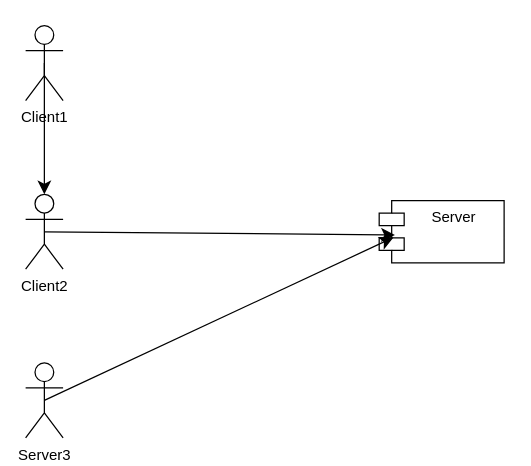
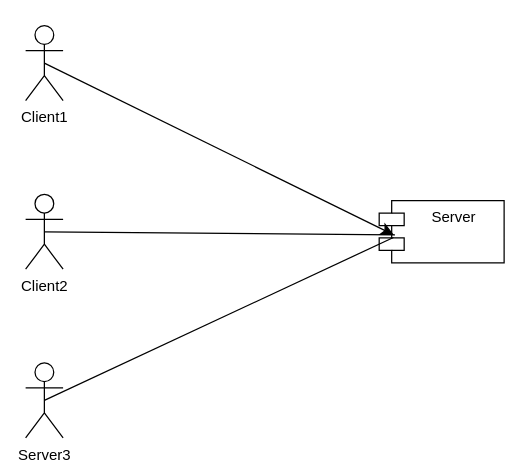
edge "Client1" -> "Client2": now "Client1" -> "Server"
edge "Client2" -> "Server": arrowhead classic -> none
edge "Server3" -> "Server": arrowhead classic -> none
